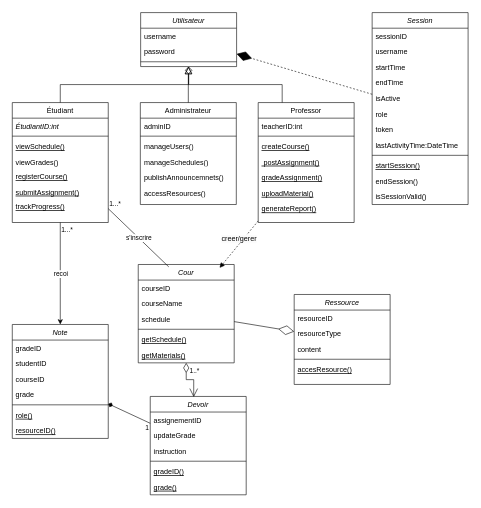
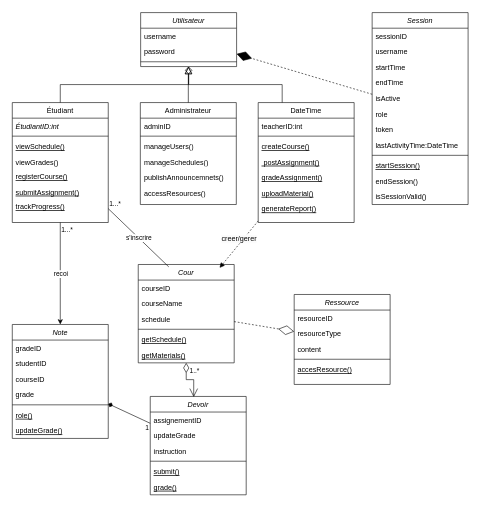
node "Professor": label "Professor" -> "DateTime"
edge "Cour" -> "Ressource": style solid -> dashed
node "resourceID()": label "resourceID()" -> "updateGrade()"
node "gradeID()": label "gradeID()" -> "submit()"
